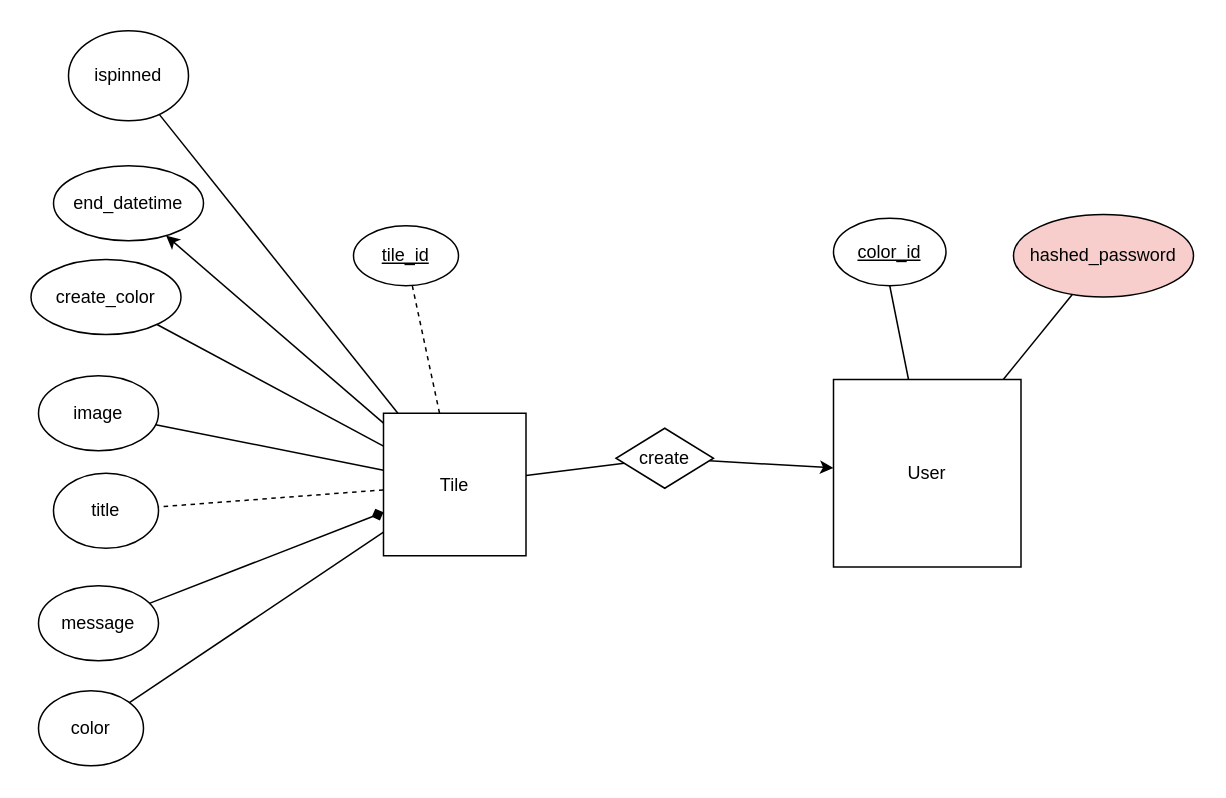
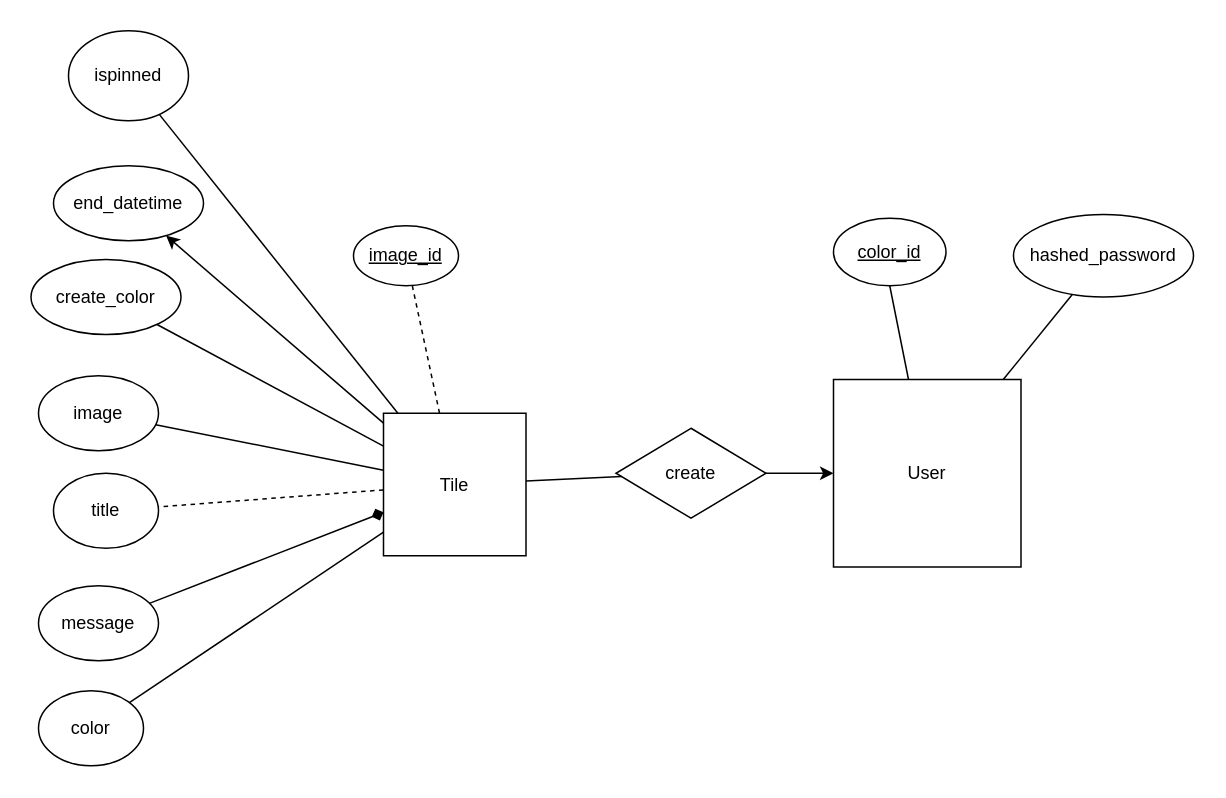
node "tile_id": label "tile_id" -> "image_id"
node "hashed_password": fillcolor #f8cecc -> #ffffff
node "create": size 98x60 -> 150x90
